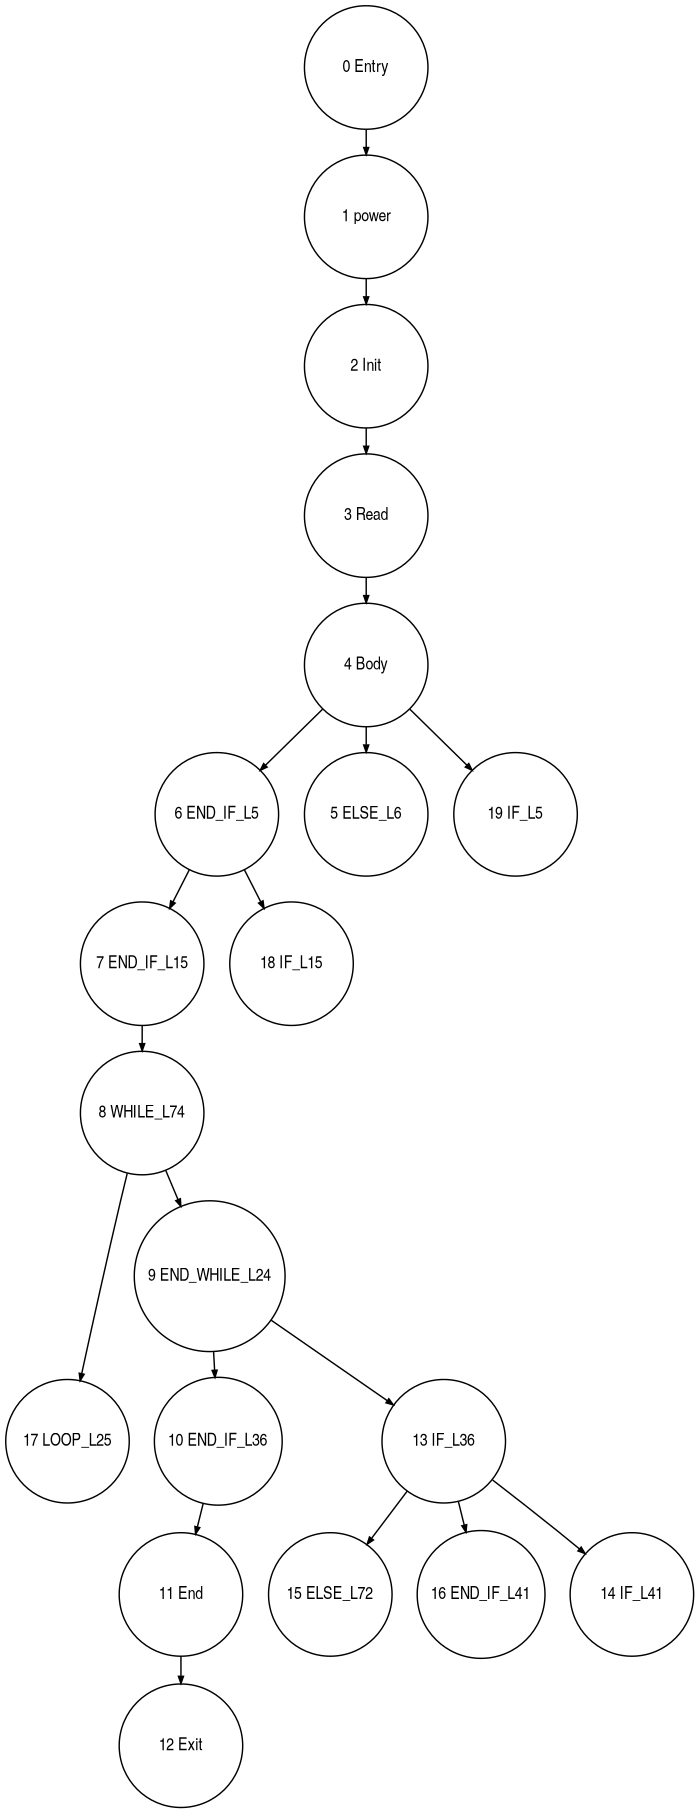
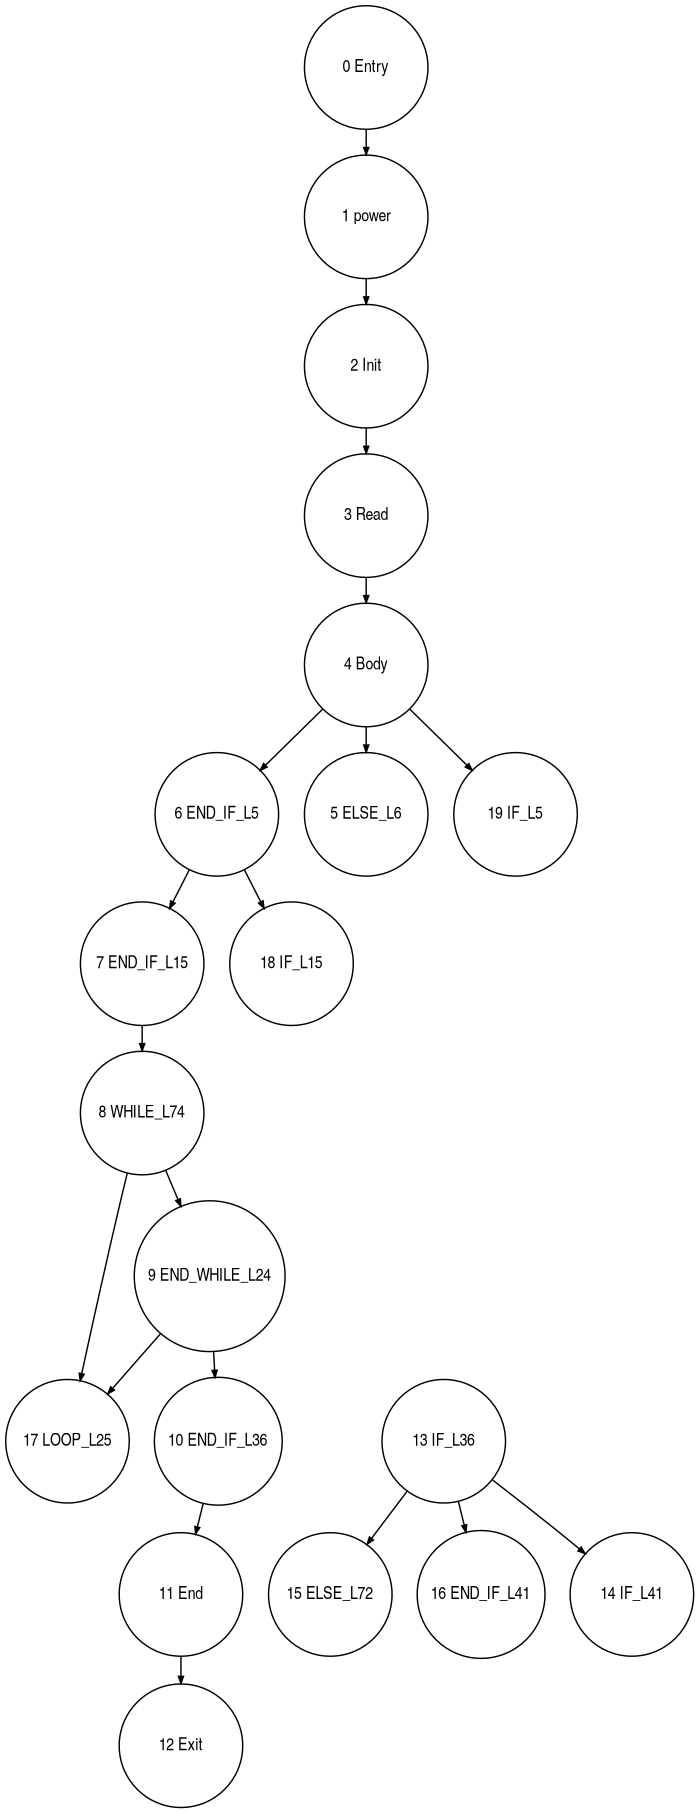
edge "9 END_WHILE_L24" -> "13 IF_L36": now "9 END_WHILE_L24" -> "17 LOOP_L25"
